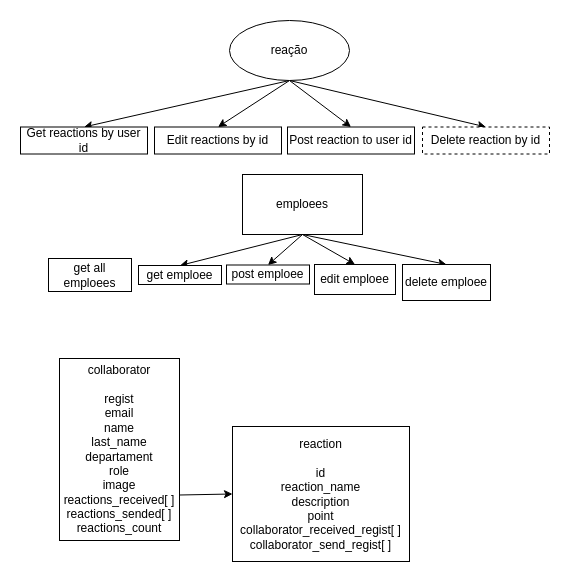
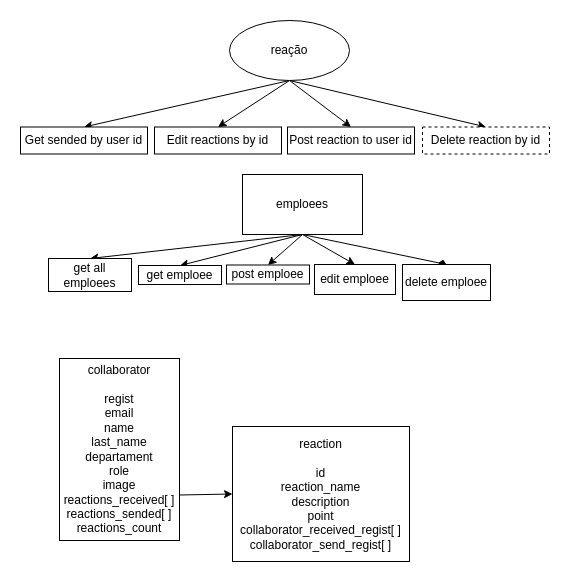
node "Get reactions by user id": label "Get reactions by user id" -> "Get sended by user id"
edge "emploees" -> "get all emploees": added
edge "emploees" -> "delete emploee": arrowhead classic -> diamond
